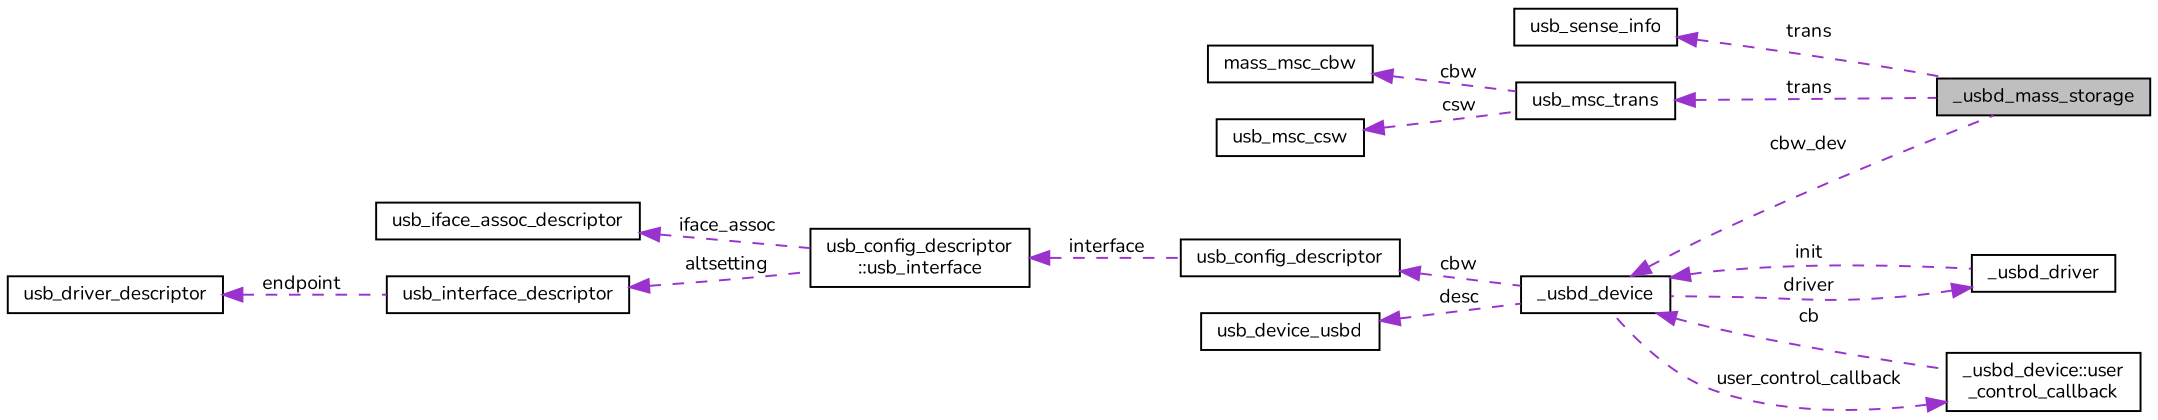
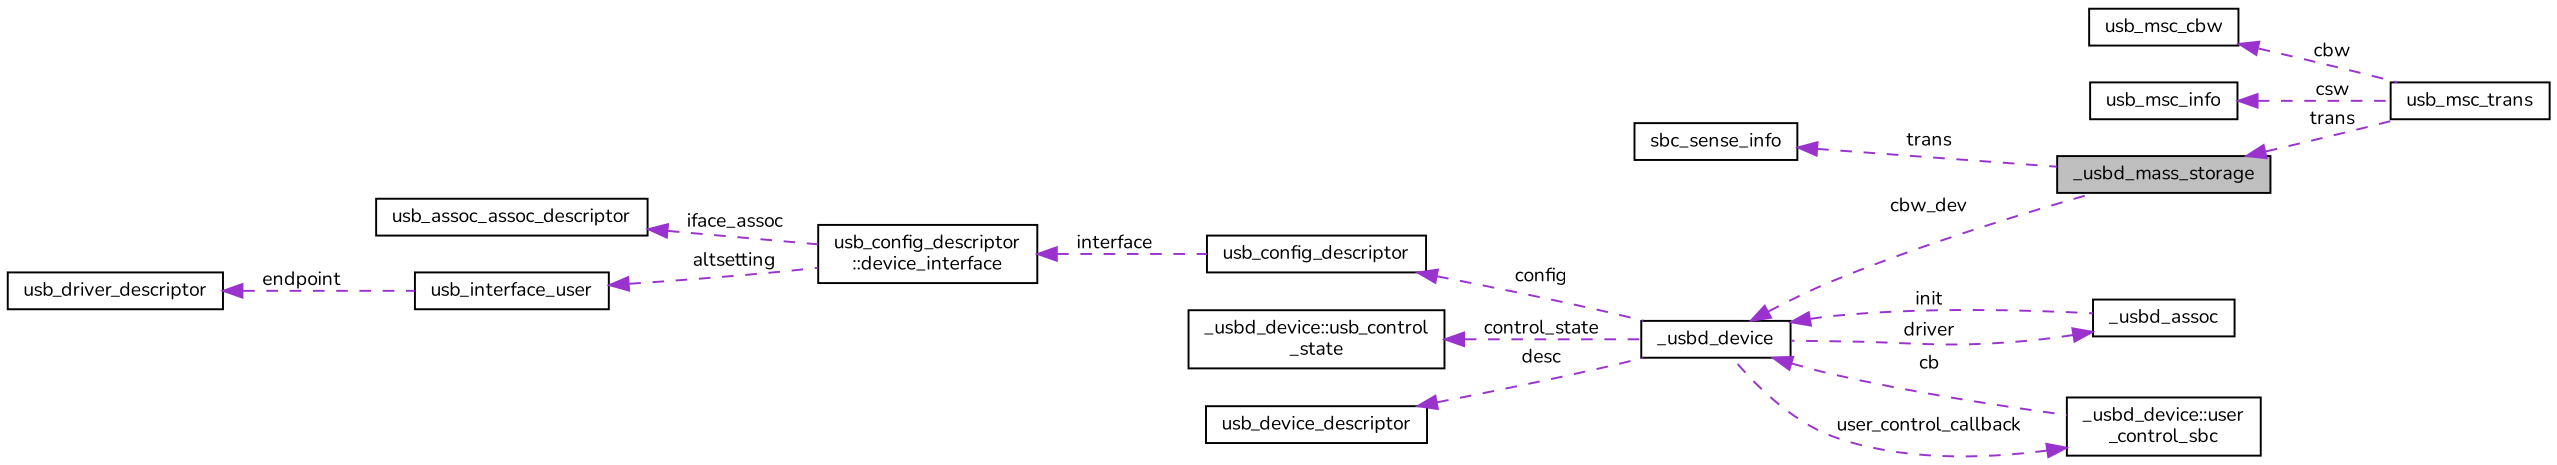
node "usb_sense_info": label "usb_sense_info" -> "sbc_sense_info"
node "mass_msc_cbw": label "mass_msc_cbw" -> "usb_msc_cbw"
edge "_usbd_mass_storage" -> "usb_msc_trans": reversed
node "usb_msc_csw": label "usb_msc_csw" -> "usb_msc_info"
node "usb_iface_assoc_descriptor": label "usb_iface_assoc_descriptor" -> "usb_assoc_assoc_descriptor"
node "usb_config_descriptor ::usb_interface": label "usb_config_descriptor ::usb_interface" -> "usb_config_descriptor ::device_interface"
edge "_usbd_device" -> "usb_config_descriptor": label " cbw" -> " config"
node "_usbd_driver": label "_usbd_driver" -> "_usbd_assoc"
node "usb_interface_descriptor": label "usb_interface_descriptor" -> "usb_interface_user"
node "usb_device_usbd": label "usb_device_usbd" -> "usb_device_descriptor"
node "_usbd_device::usb_control _state": added
node "_usbd_device::user _control_callback": label "_usbd_device::user _control_callback" -> "_usbd_device::user _control_sbc"
